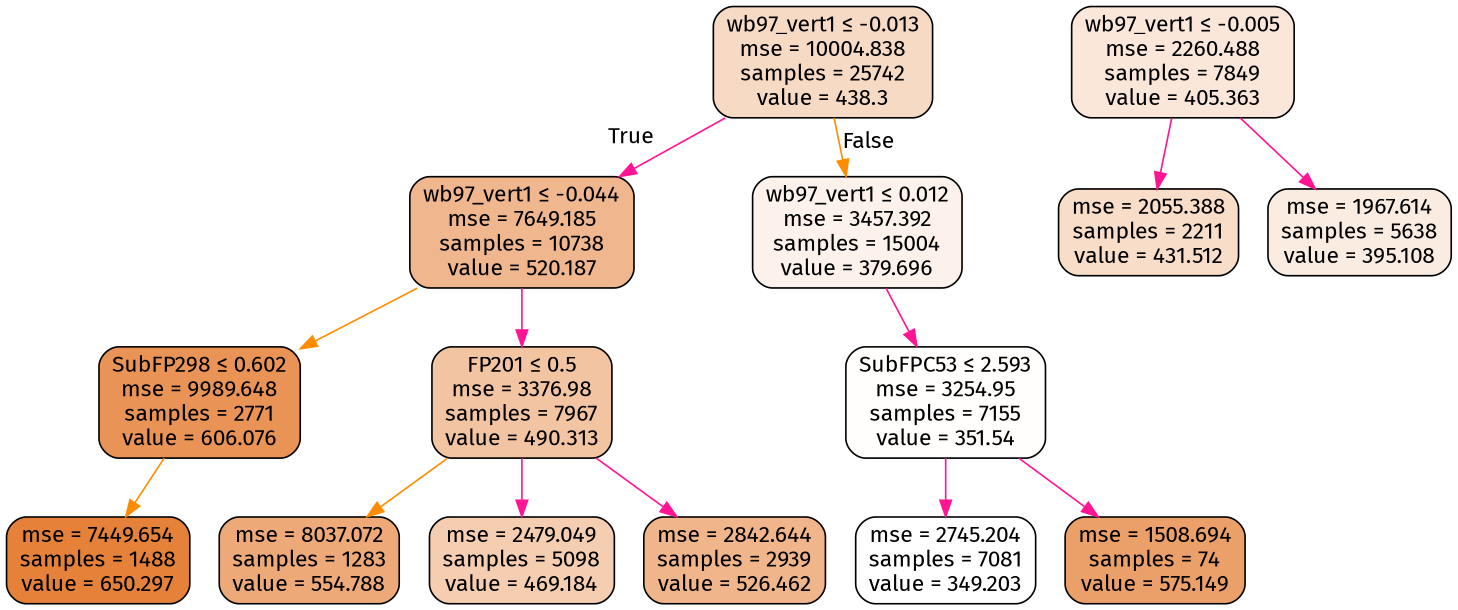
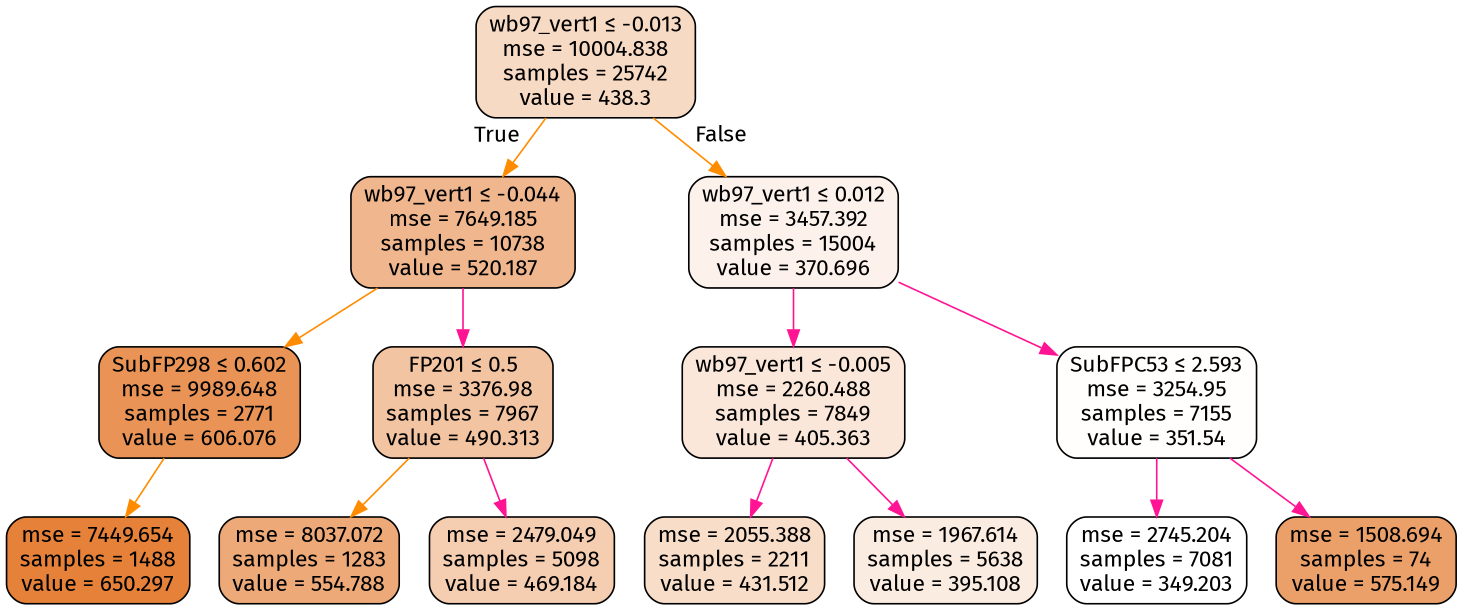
edge "wb97_vert1 ≤ -0.013" -> "wb97_vert1 ≤ -0.044": color deeppink -> darkorange
node "wb97_vert1 ≤ 0.012": text "value = 379.696" -> "value = 370.696"
edge "wb97_vert1 ≤ 0.012" -> "wb97_vert1 ≤ -0.005": added
node "mse = 2842.644": removed
